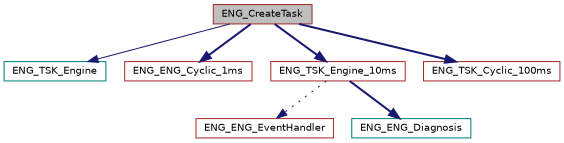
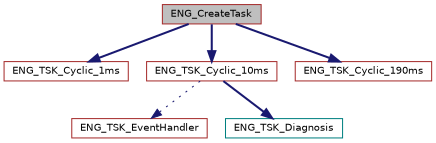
node "ENG_TSK_Engine": removed
node "ENG_ENG_Cyclic_1ms": label "ENG_ENG_Cyclic_1ms" -> "ENG_TSK_Cyclic_1ms"
node "ENG_TSK_Engine_10ms": label "ENG_TSK_Engine_10ms" -> "ENG_TSK_Cyclic_10ms"
node "ENG_TSK_Cyclic_100ms": label "ENG_TSK_Cyclic_100ms" -> "ENG_TSK_Cyclic_190ms"
node "ENG_ENG_EventHandler": label "ENG_ENG_EventHandler" -> "ENG_TSK_EventHandler"
node "ENG_ENG_Diagnosis": label "ENG_ENG_Diagnosis" -> "ENG_TSK_Diagnosis"
